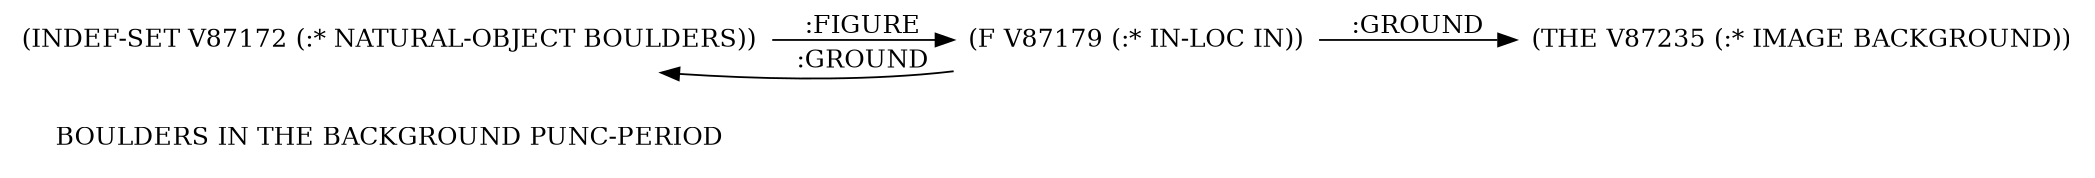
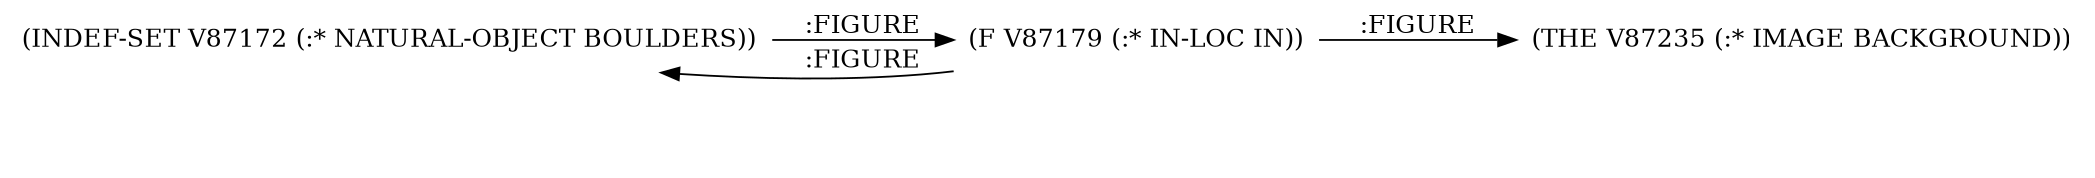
edge "(F V87179 (:* IN-LOC IN))" -> "(THE V87235 (:* IMAGE BACKGROUND))": label ":GROUND" -> ":FIGURE"
edge "(F V87179 (:* IN-LOC IN))" -> "(INDEF-SET V87172 (:* NATURAL-OBJECT BOULDERS))": label ":GROUND" -> ":FIGURE"
node "BOULDERS IN THE BACKGROUND PUNC-PERIOD": removed
